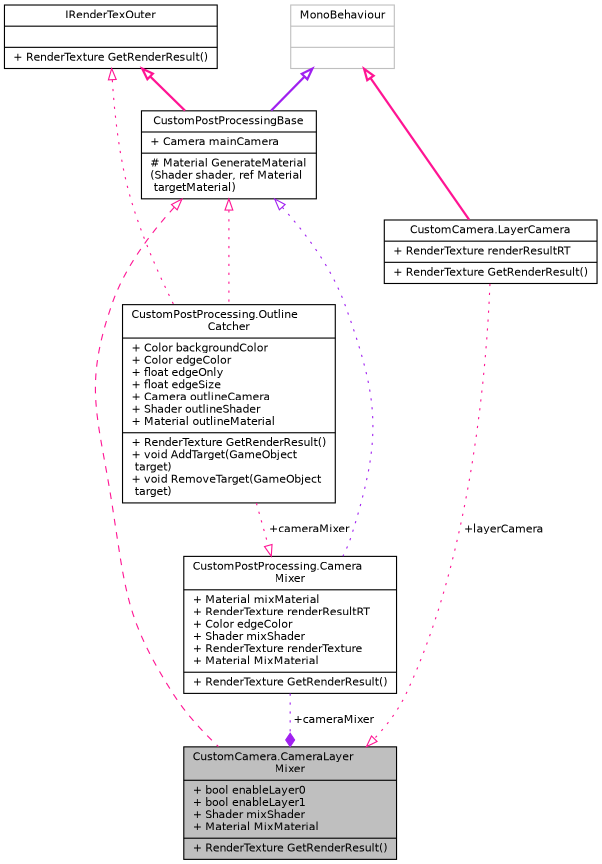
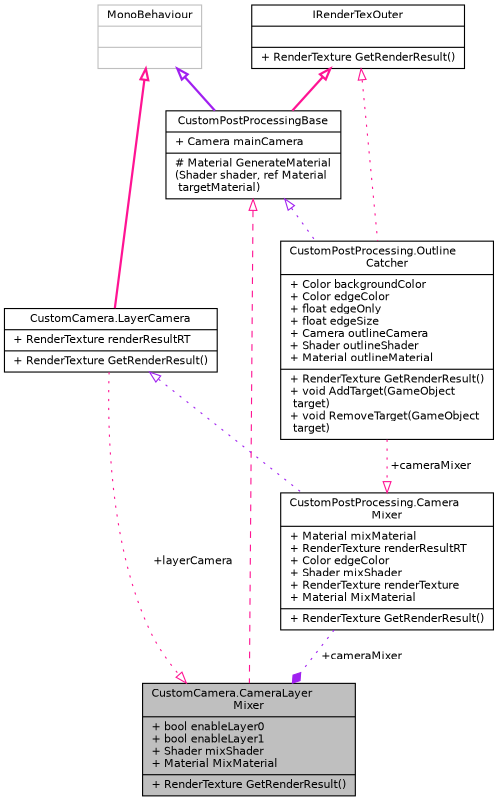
edge "CustomPostProcessing.Outline" -> "CustomPostProcessingBase": color deeppink -> purple
edge "CustomPostProcessing.Camera" -> "CustomPostProcessingBase": now "CustomPostProcessing.Camera" -> "CustomCamera.LayerCamera"
